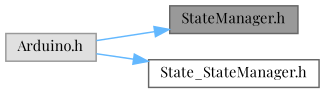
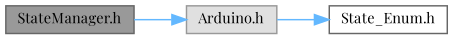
edge "Arduino.h" -> "StateManager.h": reversed
node "State_StateManager.h": label "State_StateManager.h" -> "State_Enum.h"
